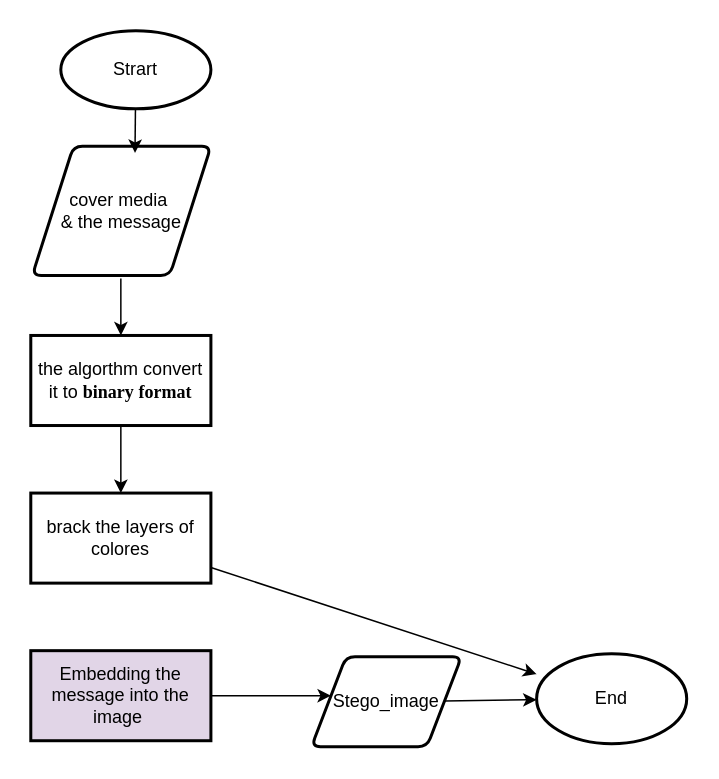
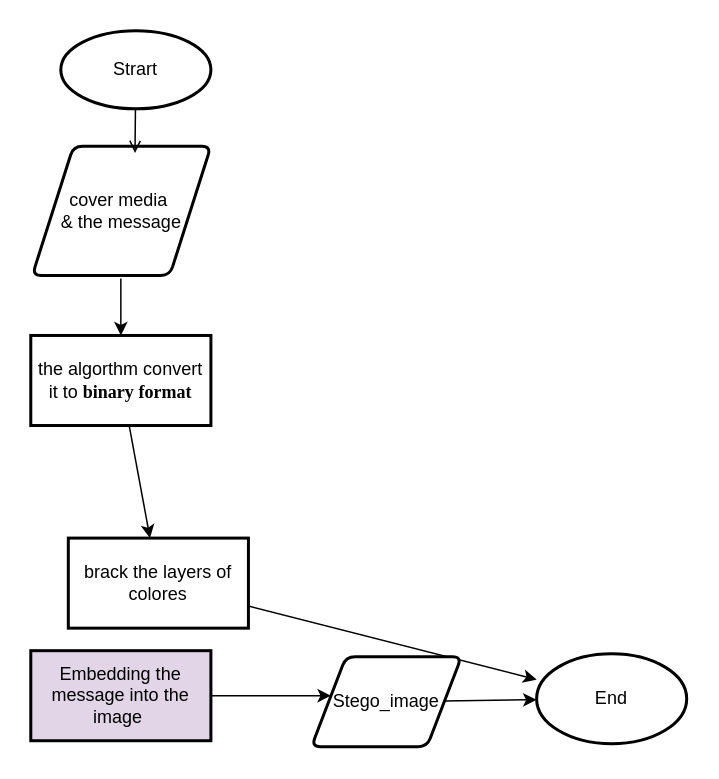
edge "Strart" -> "cover media & the message": arrowhead classic -> open
node "brack the layers of colores": moved (121, 538) -> (158, 583)
